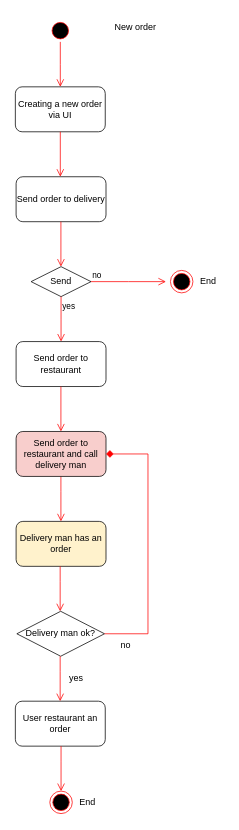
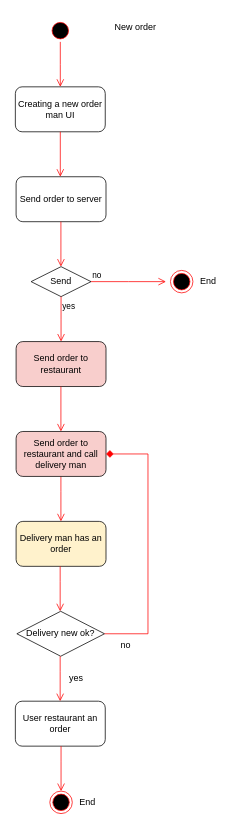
node "Creating a new order via UI": label "Creating a new order via UI" -> "Creating a new order man UI"
node "Send order to delivery": label "Send order to delivery" -> "Send order to server"
node "Send order to restaurant": fillcolor #ffffff -> #f8cecc
node "Delivery man ok?": label "Delivery man ok?" -> "Delivery new ok?"
